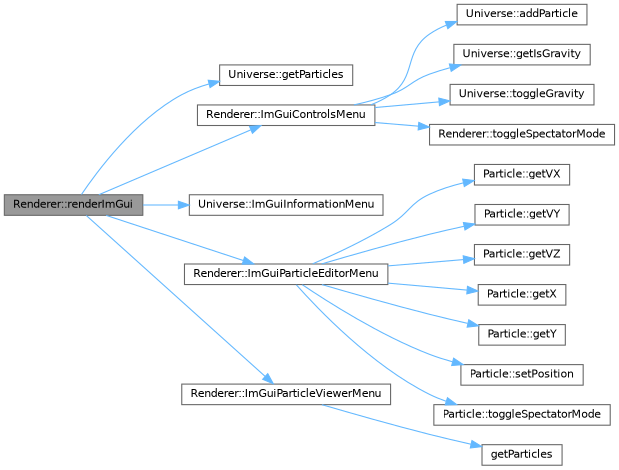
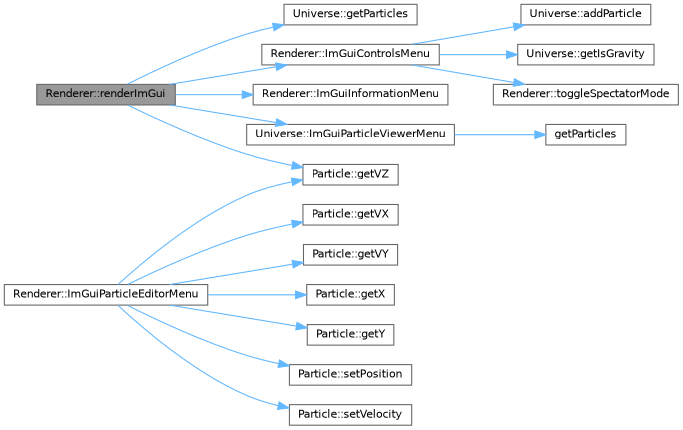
node "Universe::toggleGravity": removed
node "Universe::ImGuiInformationMenu": label "Universe::ImGuiInformationMenu" -> "Renderer::ImGuiInformationMenu"
edge "Renderer::renderImGui" -> "Renderer::ImGuiParticleEditorMenu": now "Renderer::renderImGui" -> "Particle::getVZ"
node "Renderer::ImGuiParticleViewerMenu": label "Renderer::ImGuiParticleViewerMenu" -> "Universe::ImGuiParticleViewerMenu"
node "Particle::toggleSpectatorMode": label "Particle::toggleSpectatorMode" -> "Particle::setVelocity"
